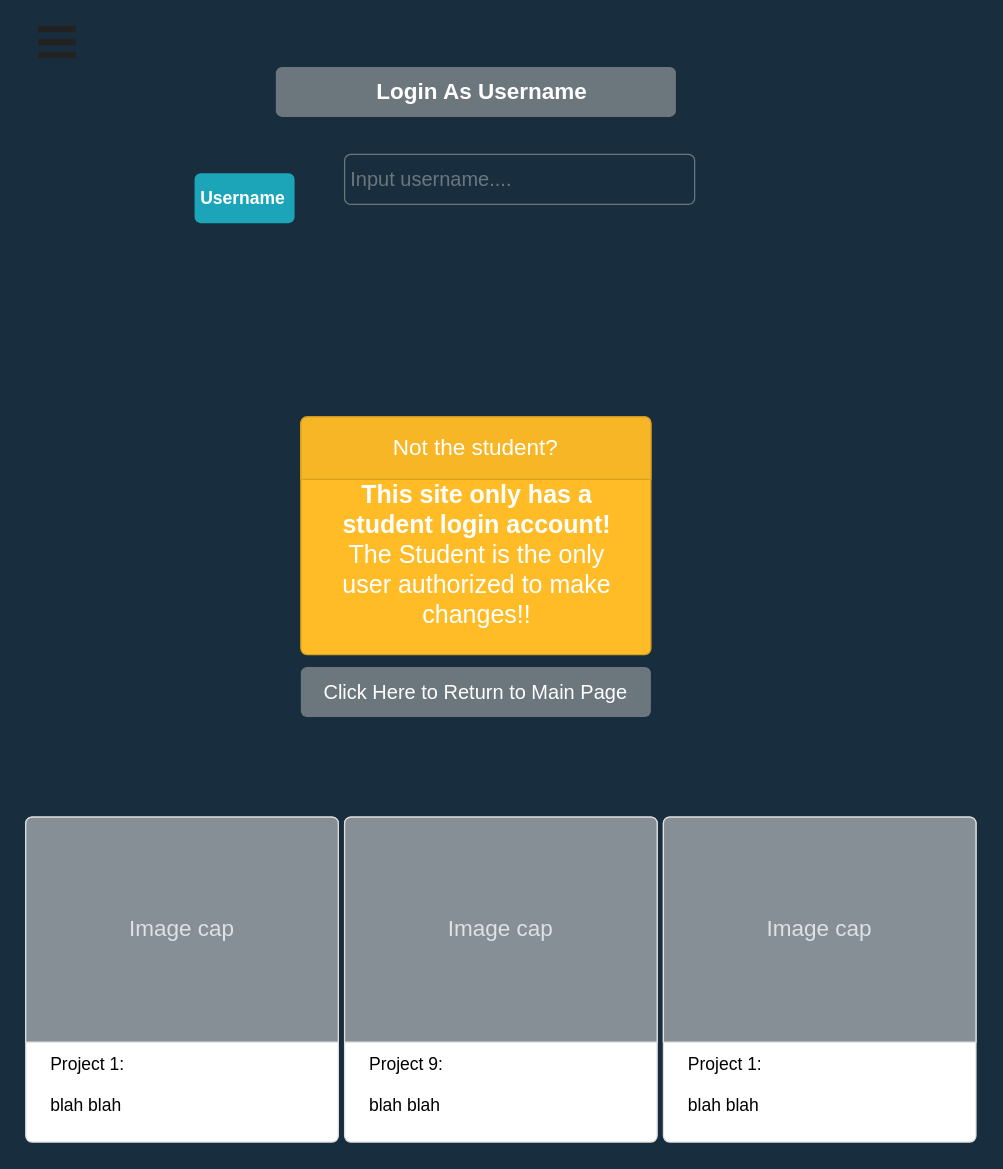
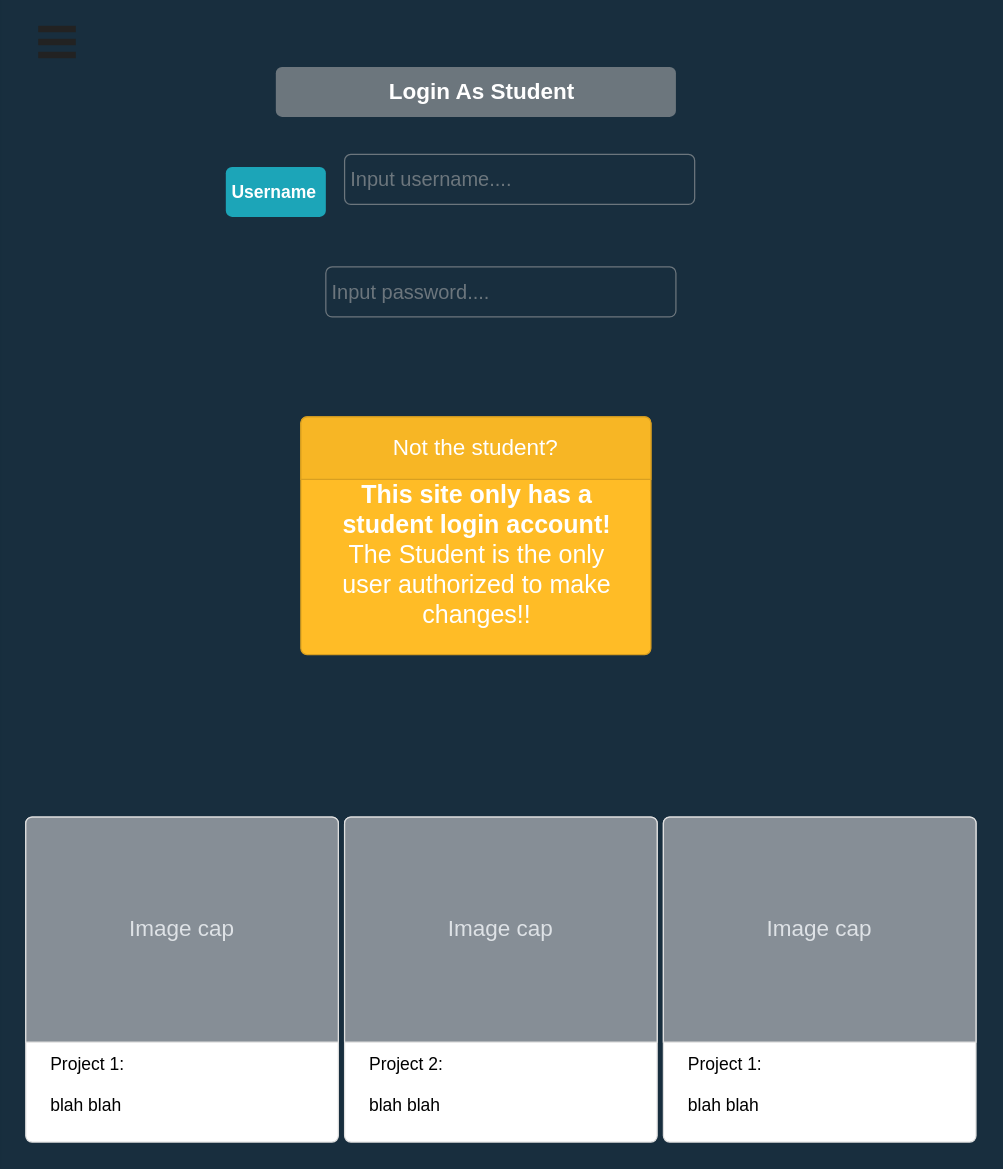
node "Login As Username": label "Login As Username" -> "Login As Student"
node "Username": moved (244, 198) -> (276, 192)
node "Input password....": added
node "Click Here to Return to Main Page": removed
node "Project 9: blah blah": label "Project 9: blah blah" -> "Project 2: blah blah"
